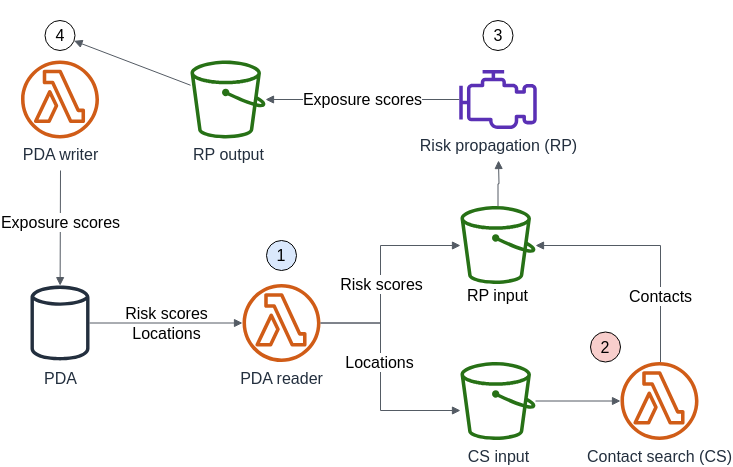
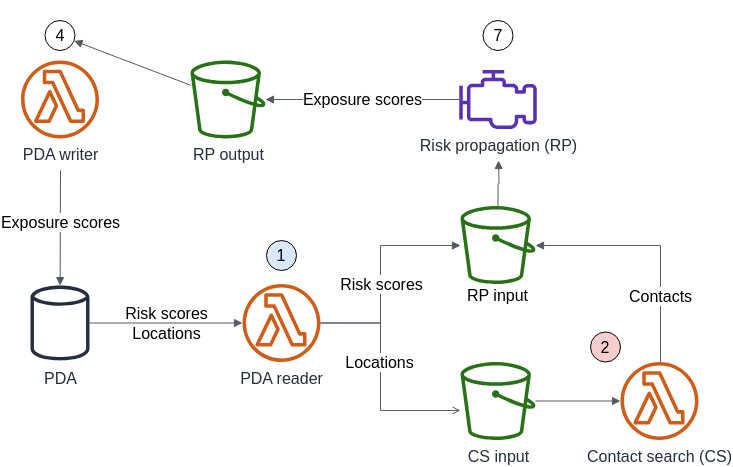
node "3": label "3" -> "7"
edge "PDA reader" -> "CS input": arrowhead block -> open
